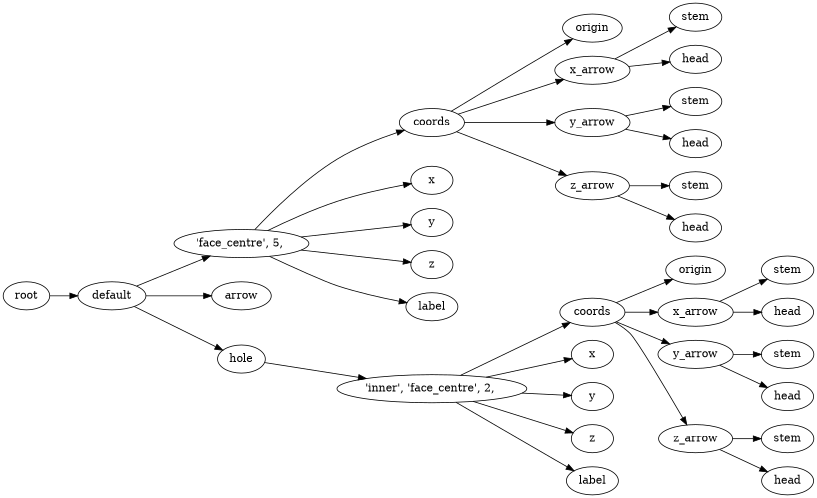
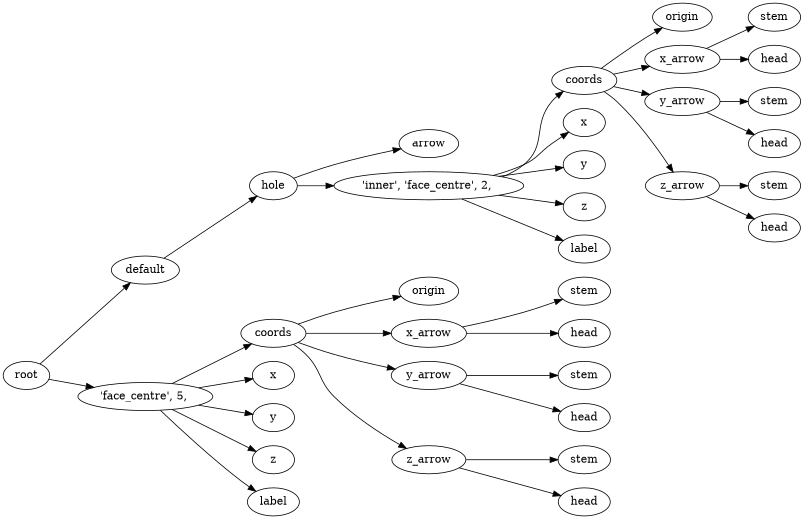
edge "default" -> "'face_centre', 5,": now "root" -> "'face_centre', 5,"
edge "default" -> "arrow": now "hole" -> "arrow"
